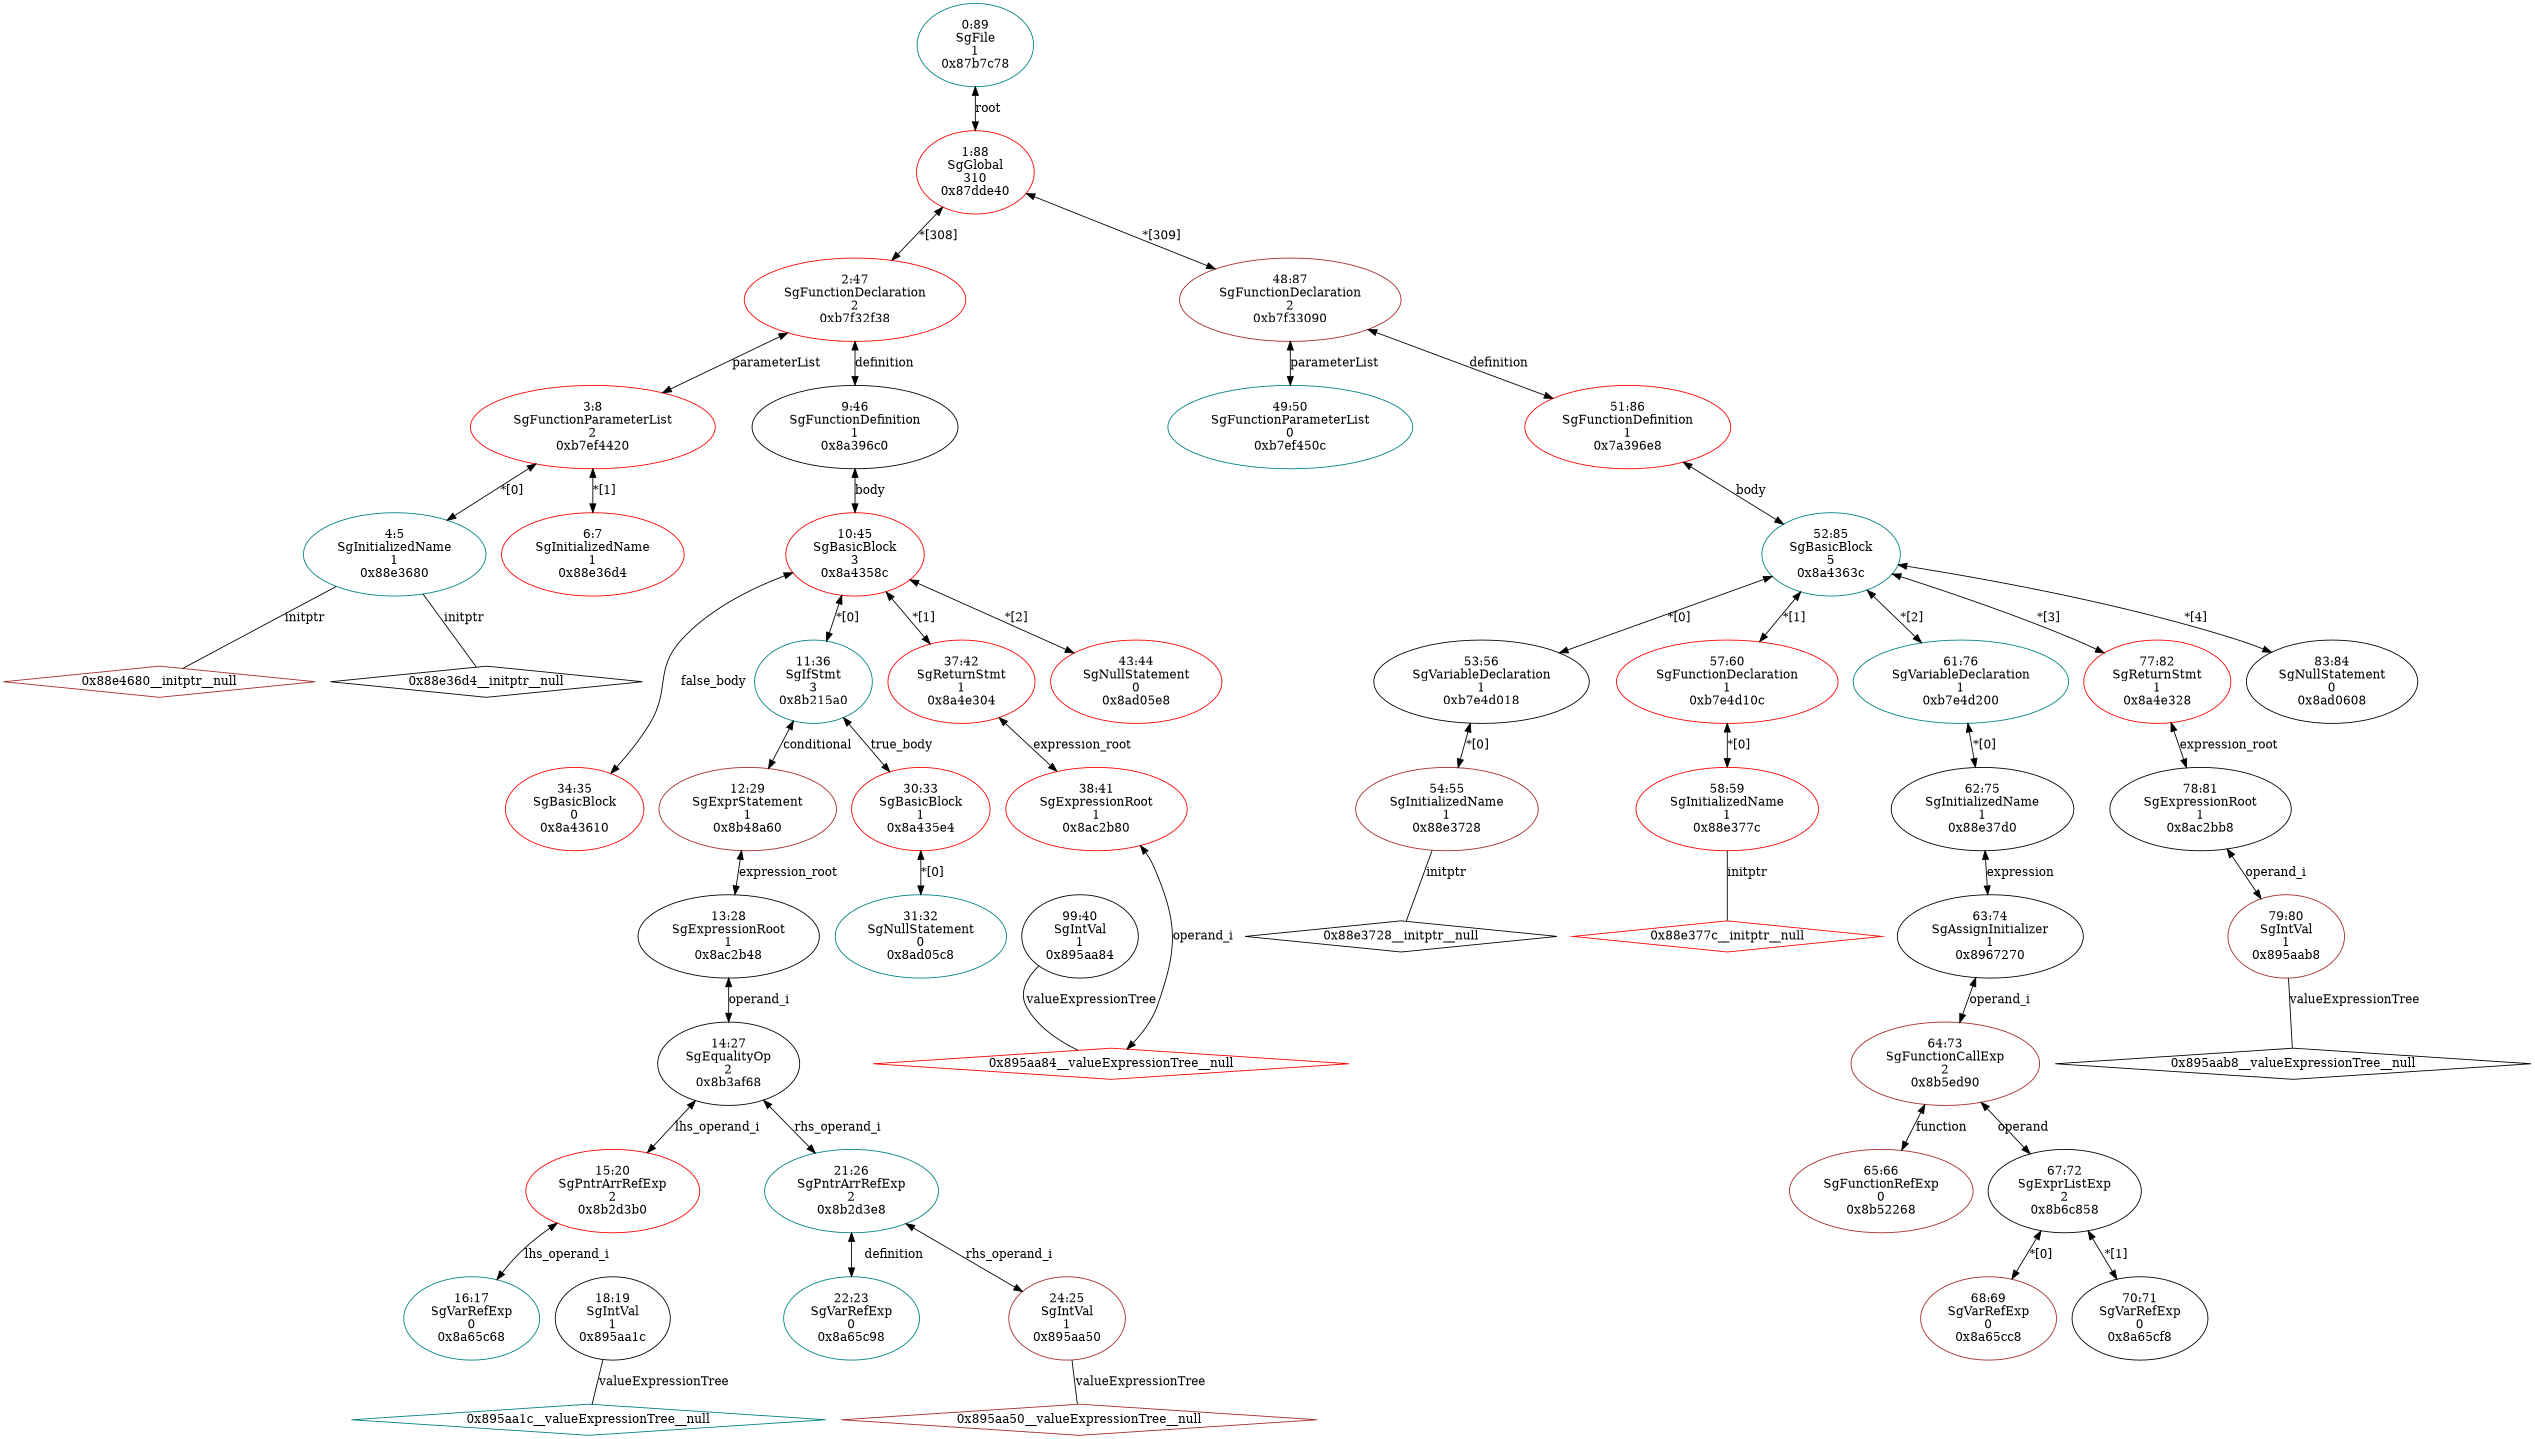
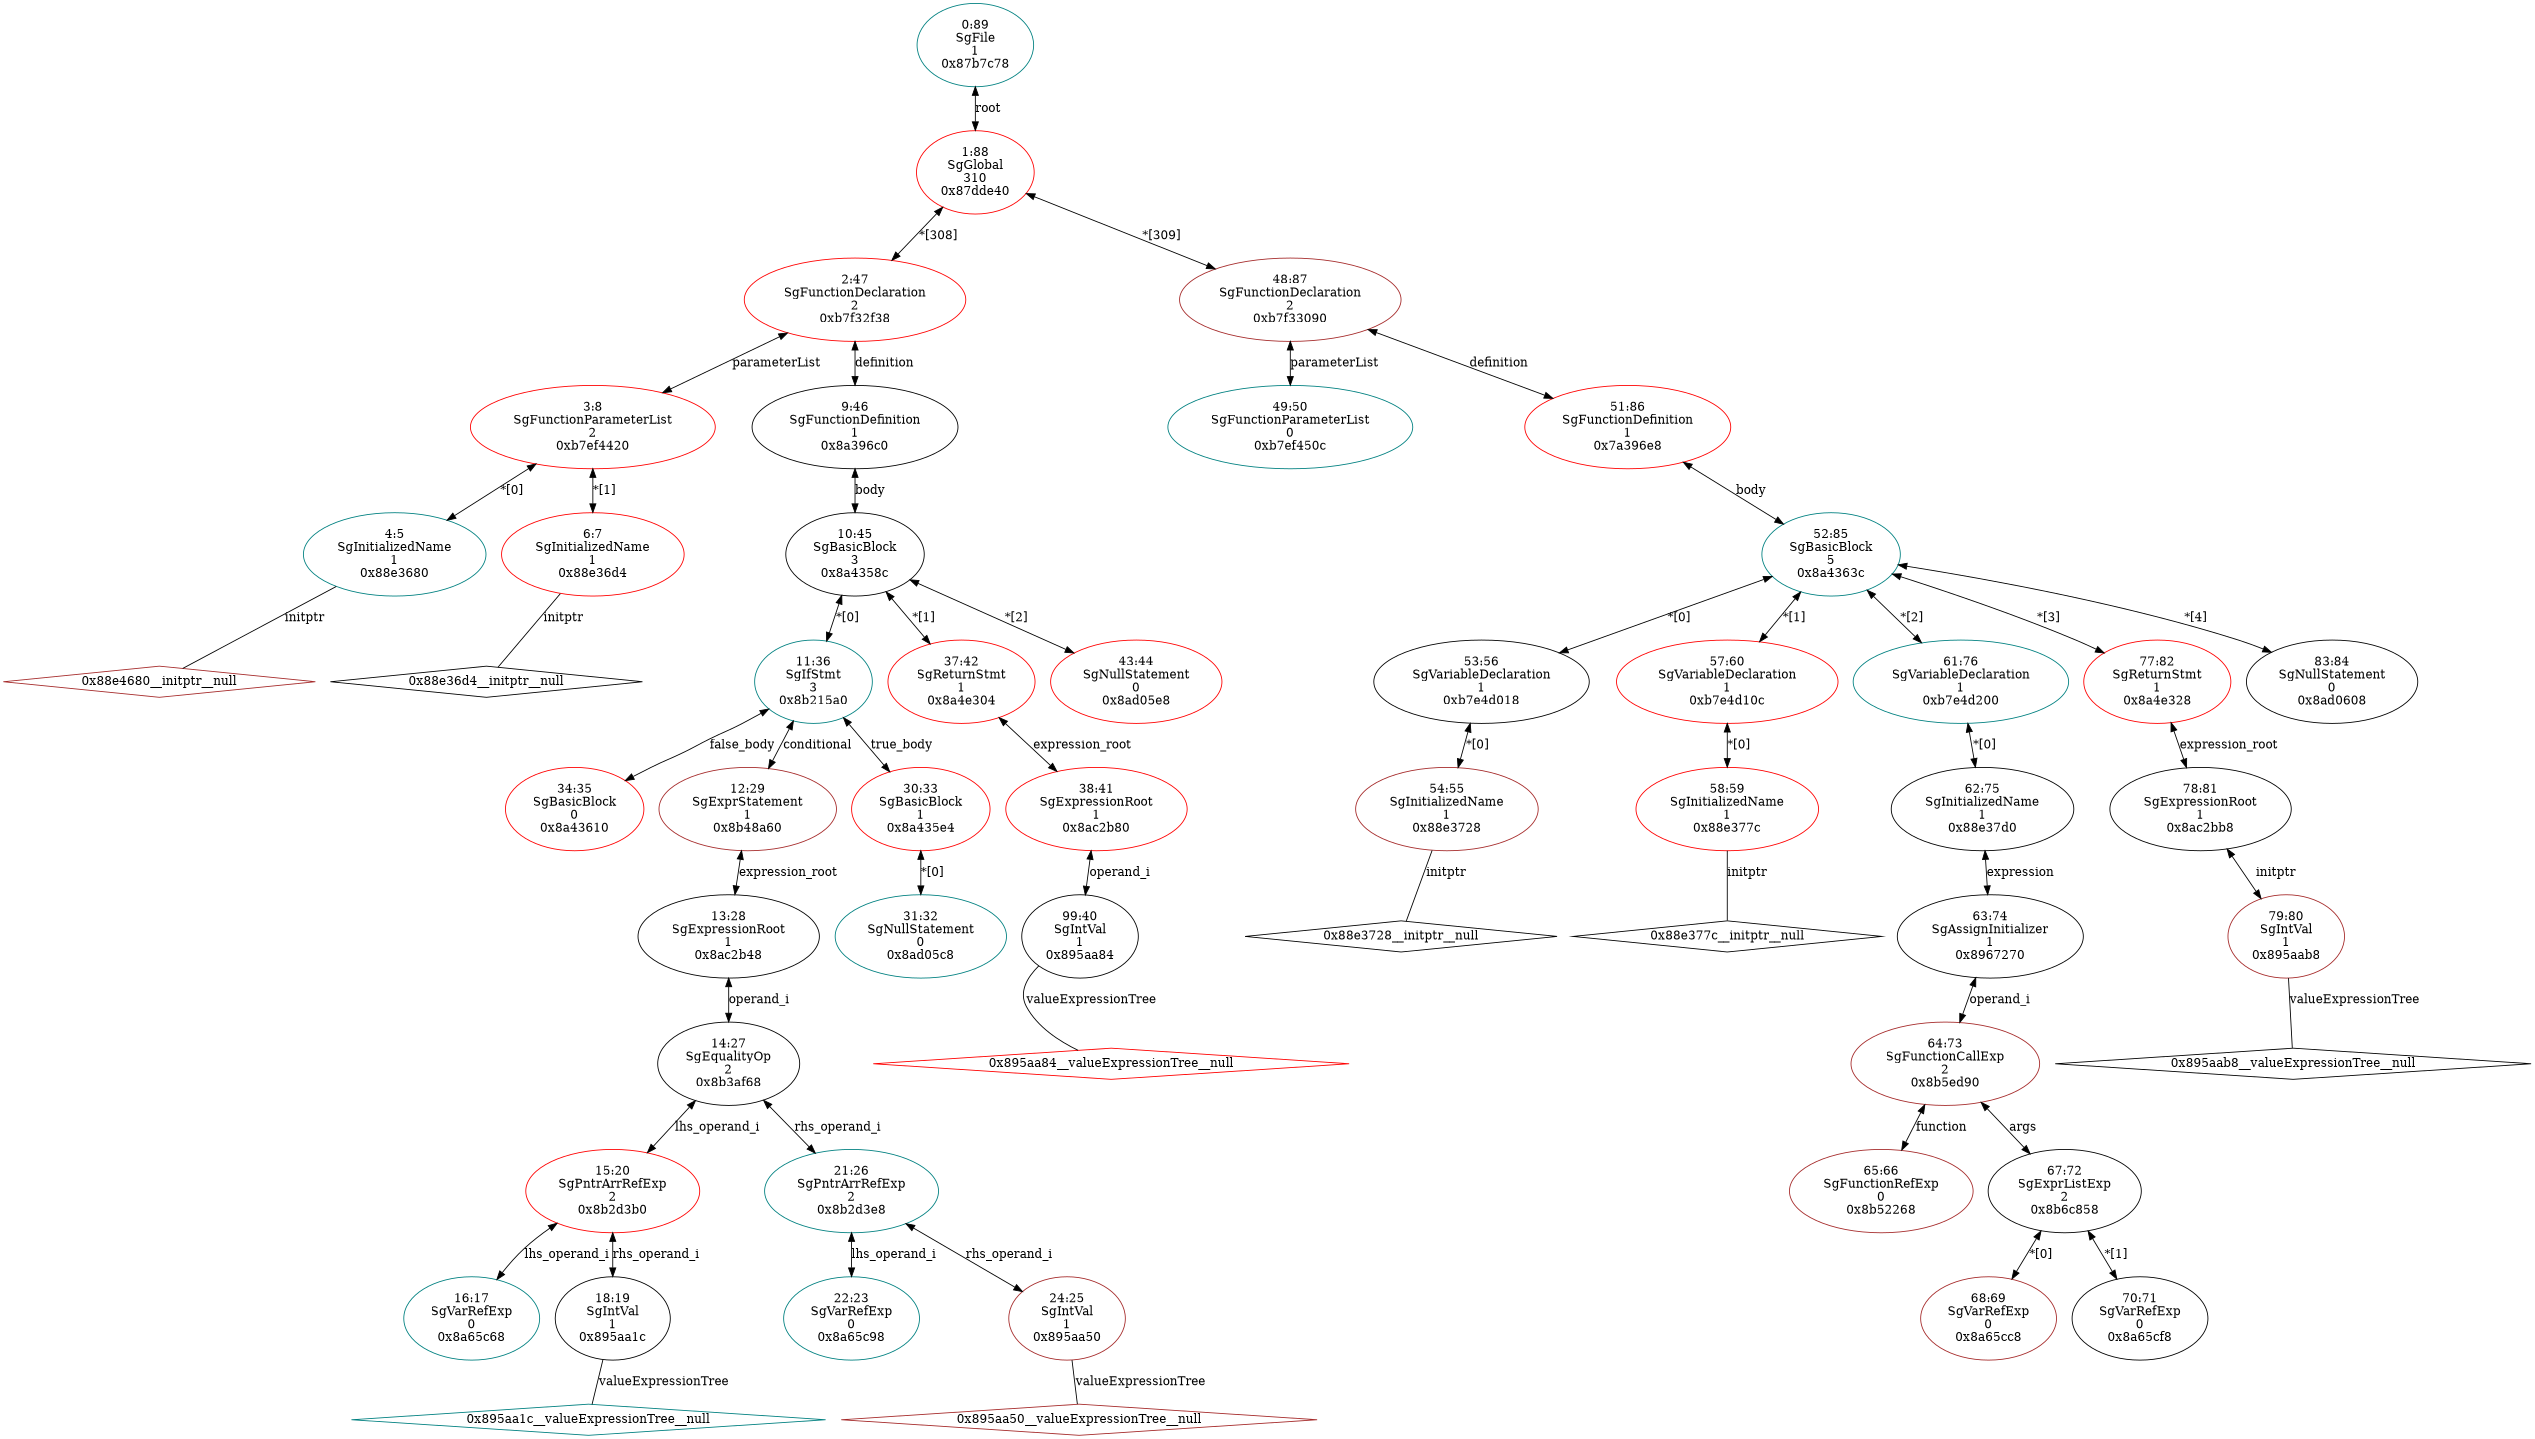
node "10:45 SgBasicBlock 3 0x8a4358c": color red -> black
edge "4:5 SgInitializedName 1 0x88e3680" -- "0x88e36d4__initptr__null": now "6:7 SgInitializedName 1 0x88e36d4" -- "0x88e36d4__initptr__null"
edge "10:45 SgBasicBlock 3 0x8a4358c" -- "34:35 SgBasicBlock 0 0x8a43610": now "11:36 SgIfStmt 3 0x8b215a0" -- "34:35 SgBasicBlock 0 0x8a43610"
node "57:60 SgFunctionDeclaration 1 0xb7e4d10c": label "57:60 SgFunctionDeclaration 1 0xb7e4d10c" -> "57:60 SgVariableDeclaration 1 0xb7e4d10c"
edge "78:81 SgExpressionRoot 1 0x8ac2bb8" -- "79:80 SgIntVal 1 0x895aab8": label "operand_i" -> "initptr"
node "0x88e377c__initptr__null": color red -> black
edge "38:41 SgExpressionRoot 1 0x8ac2b80" -- "0x895aa84__valueExpressionTree__null": now "38:41 SgExpressionRoot 1 0x8ac2b80" -- "99:40 SgIntVal 1 0x895aa84"
edge "64:73 SgFunctionCallExp 2 0x8b5ed90" -- "67:72 SgExprListExp 2 0x8b6c858": label "operand" -> "args"
edge "15:20 SgPntrArrRefExp 2 0x8b2d3b0" -- "18:19 SgIntVal 1 0x895aa1c": added, label "rhs_operand_i"
edge "21:26 SgPntrArrRefExp 2 0x8b2d3e8" -- "22:23 SgVarRefExp 0 0x8a65c98": label "definition" -> "lhs_operand_i"
